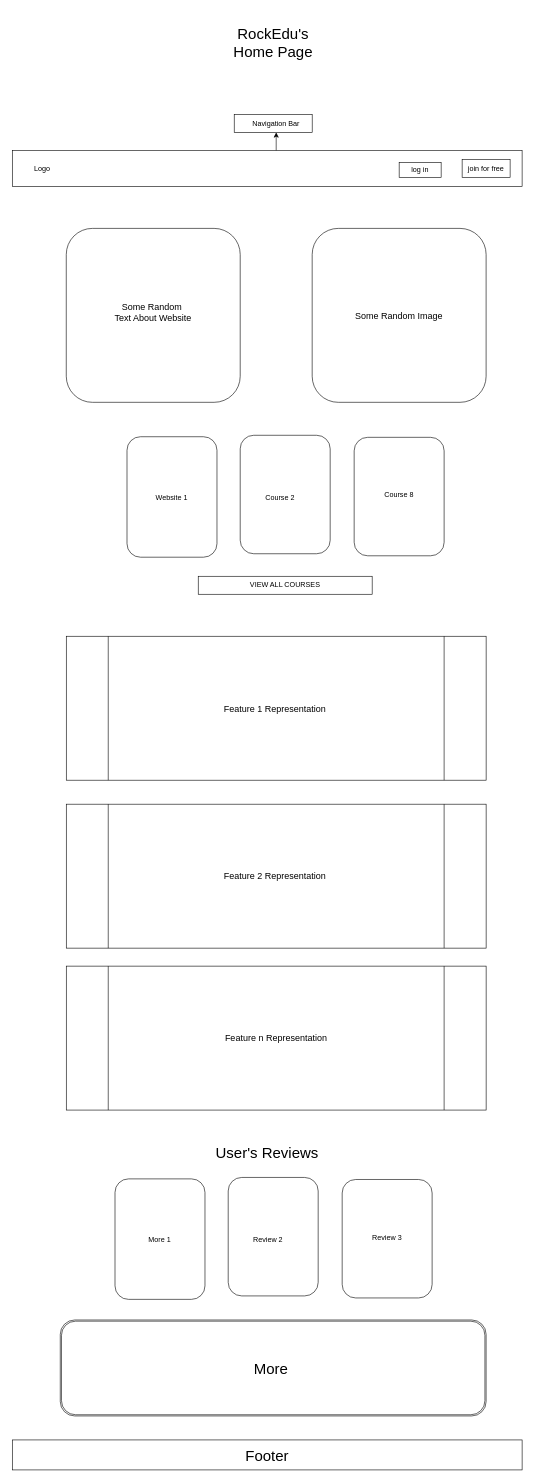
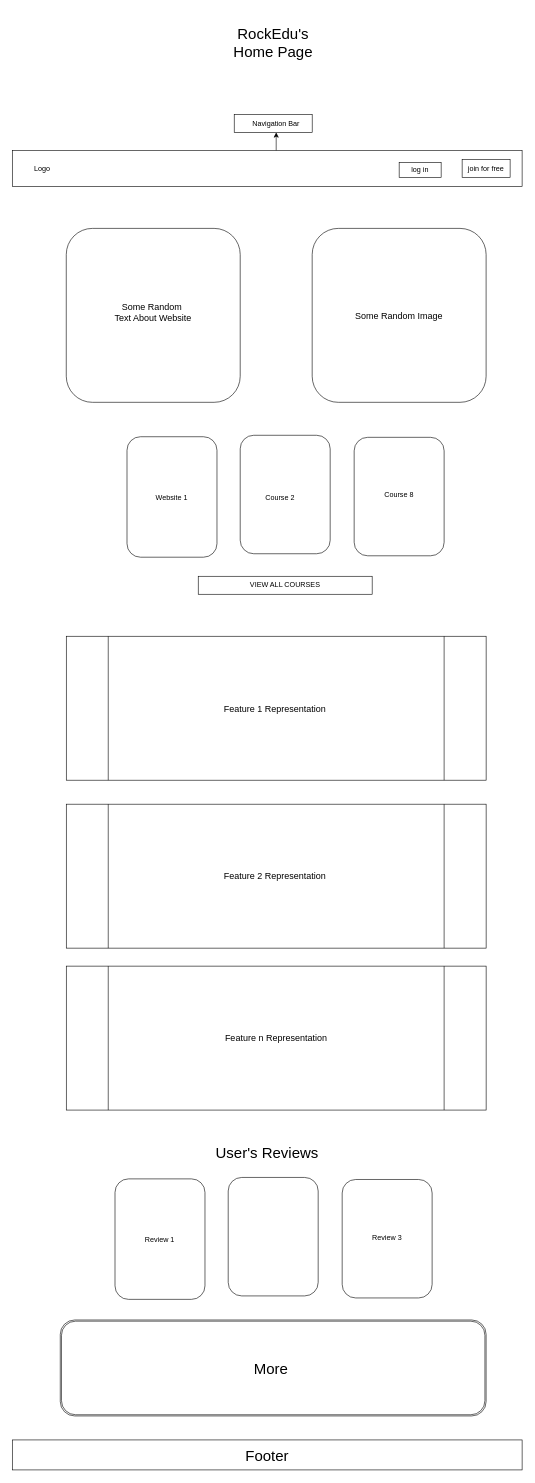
node "More 1": label "More 1" -> "Review 1"
node "Review 2": removed
